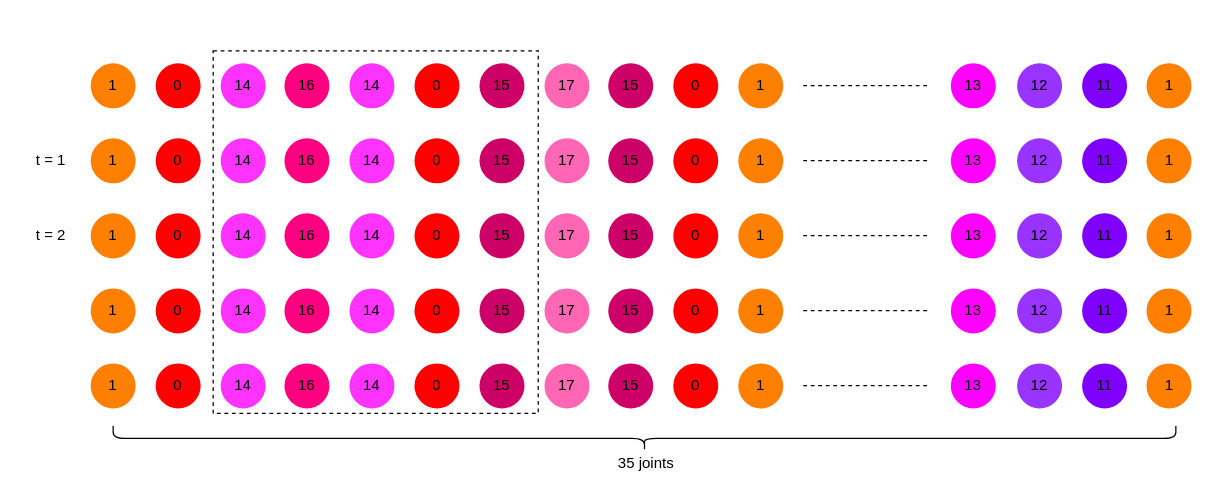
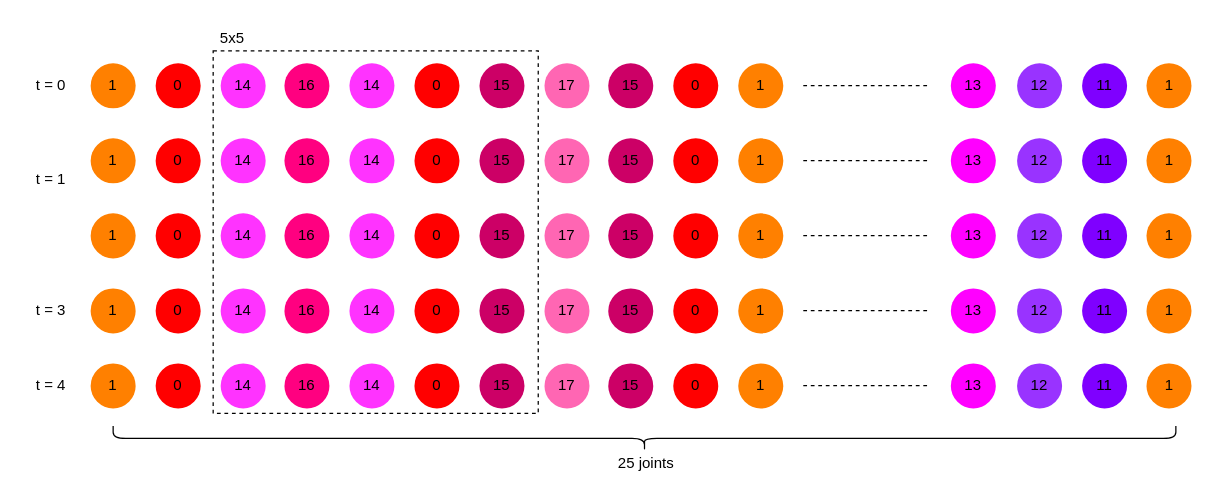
node "5x5": added
node "t = 0": added
node "t = 1": moved (51, 161) -> (51, 179)
node "t = 2": removed
node "t = 3": added
node "t = 4": added
node "35 joints": label "35 joints" -> "25 joints"
